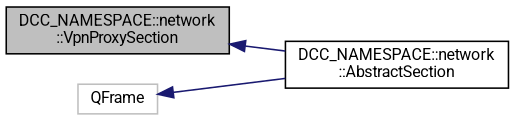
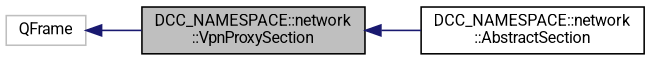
edge "DCC_NAMESPACE::network ::AbstractSection" -> "QFrame": now "DCC_NAMESPACE::network ::VpnProxySection" -> "QFrame"
